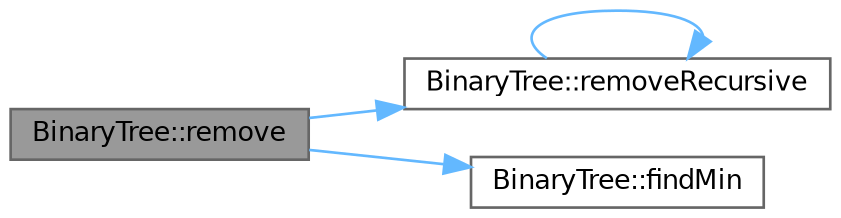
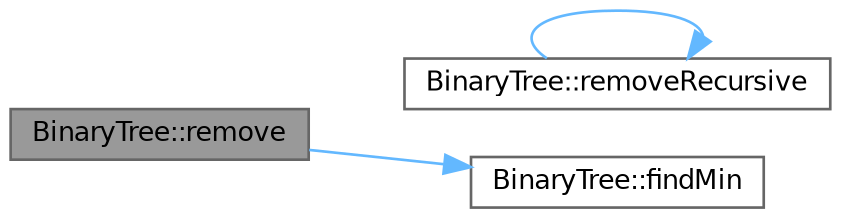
edge "BinaryTree::remove" -> "BinaryTree::removeRecursive": removed
